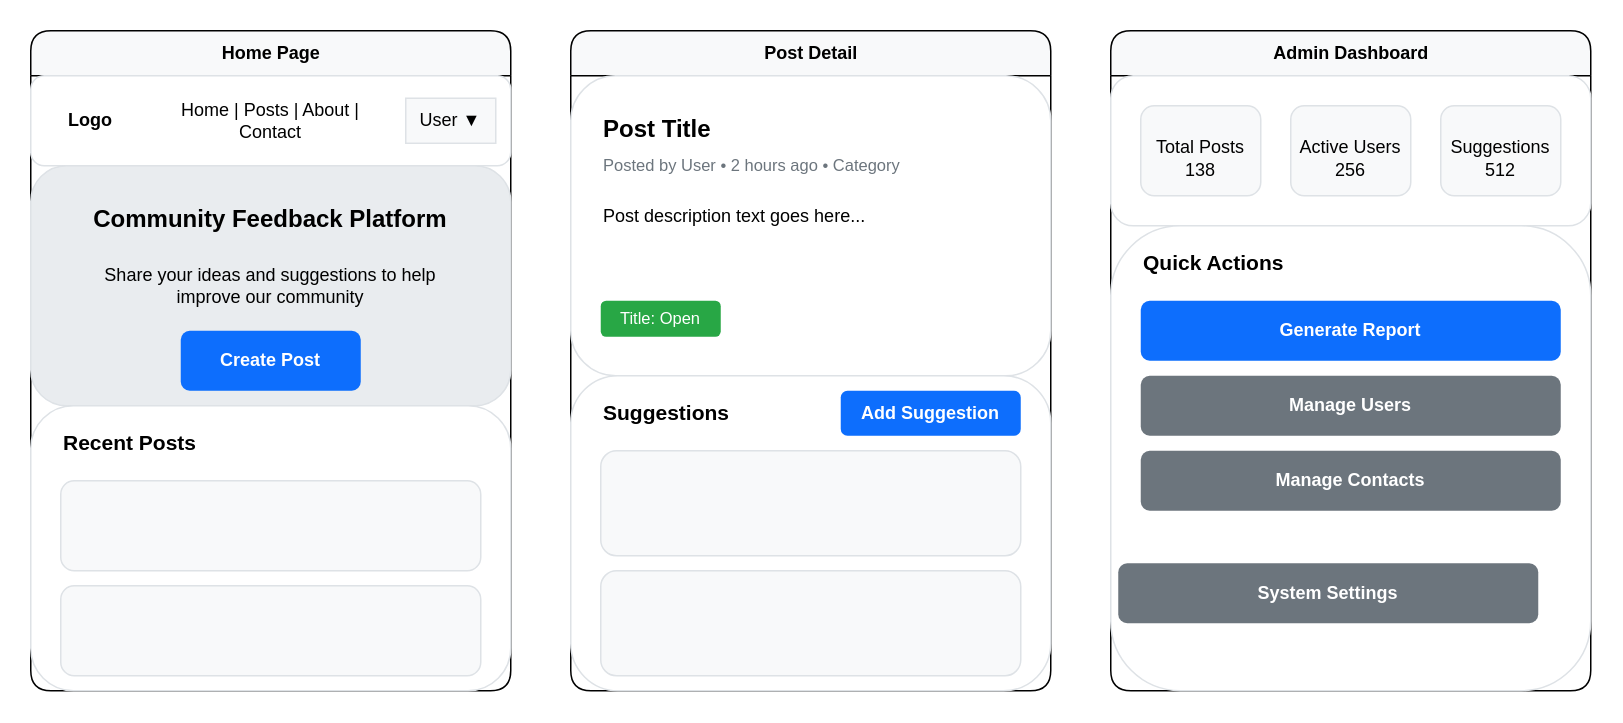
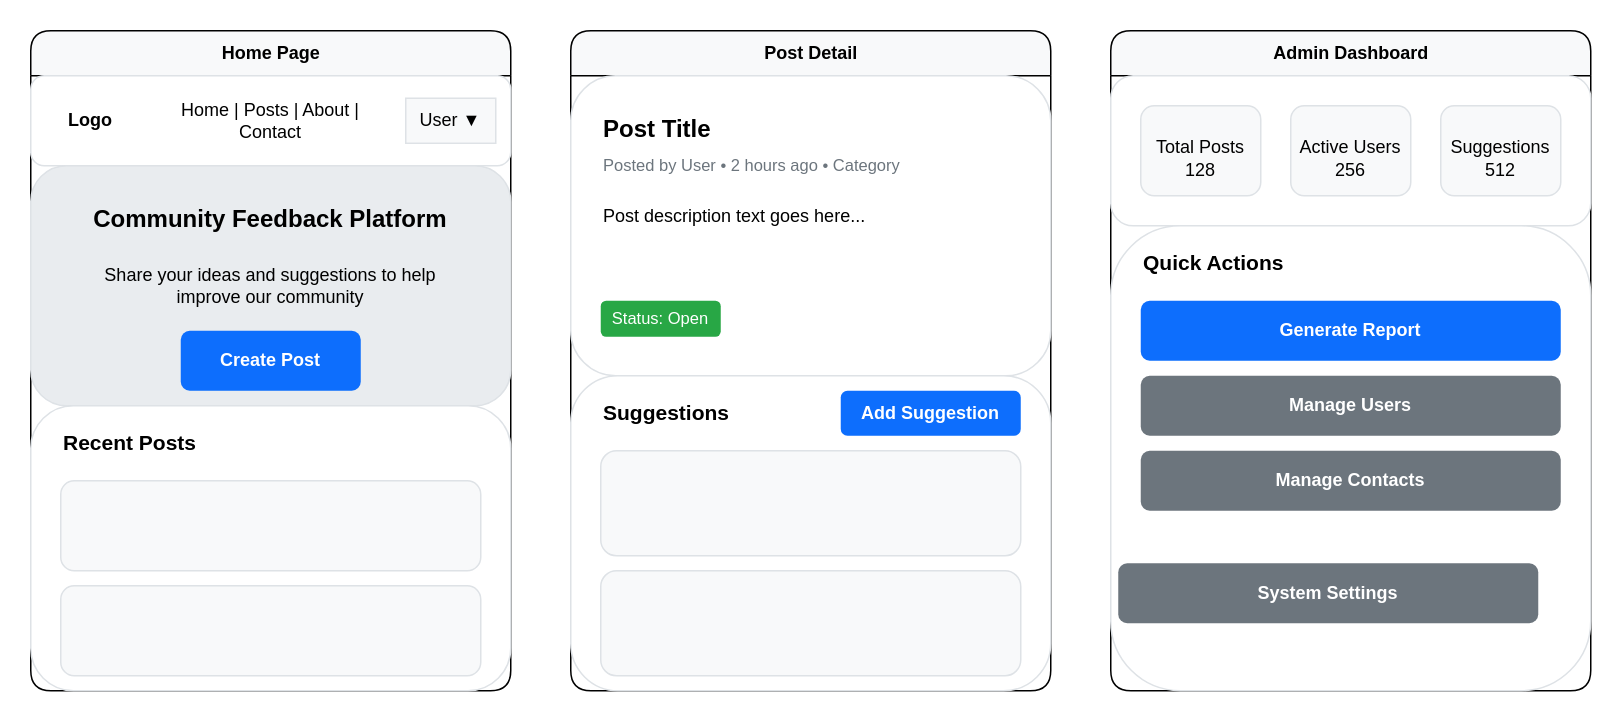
node "Total Posts 138": label "Total Posts 138" -> "Total Posts 128"
node "Title: Open": label "Title: Open" -> "Status: Open"
